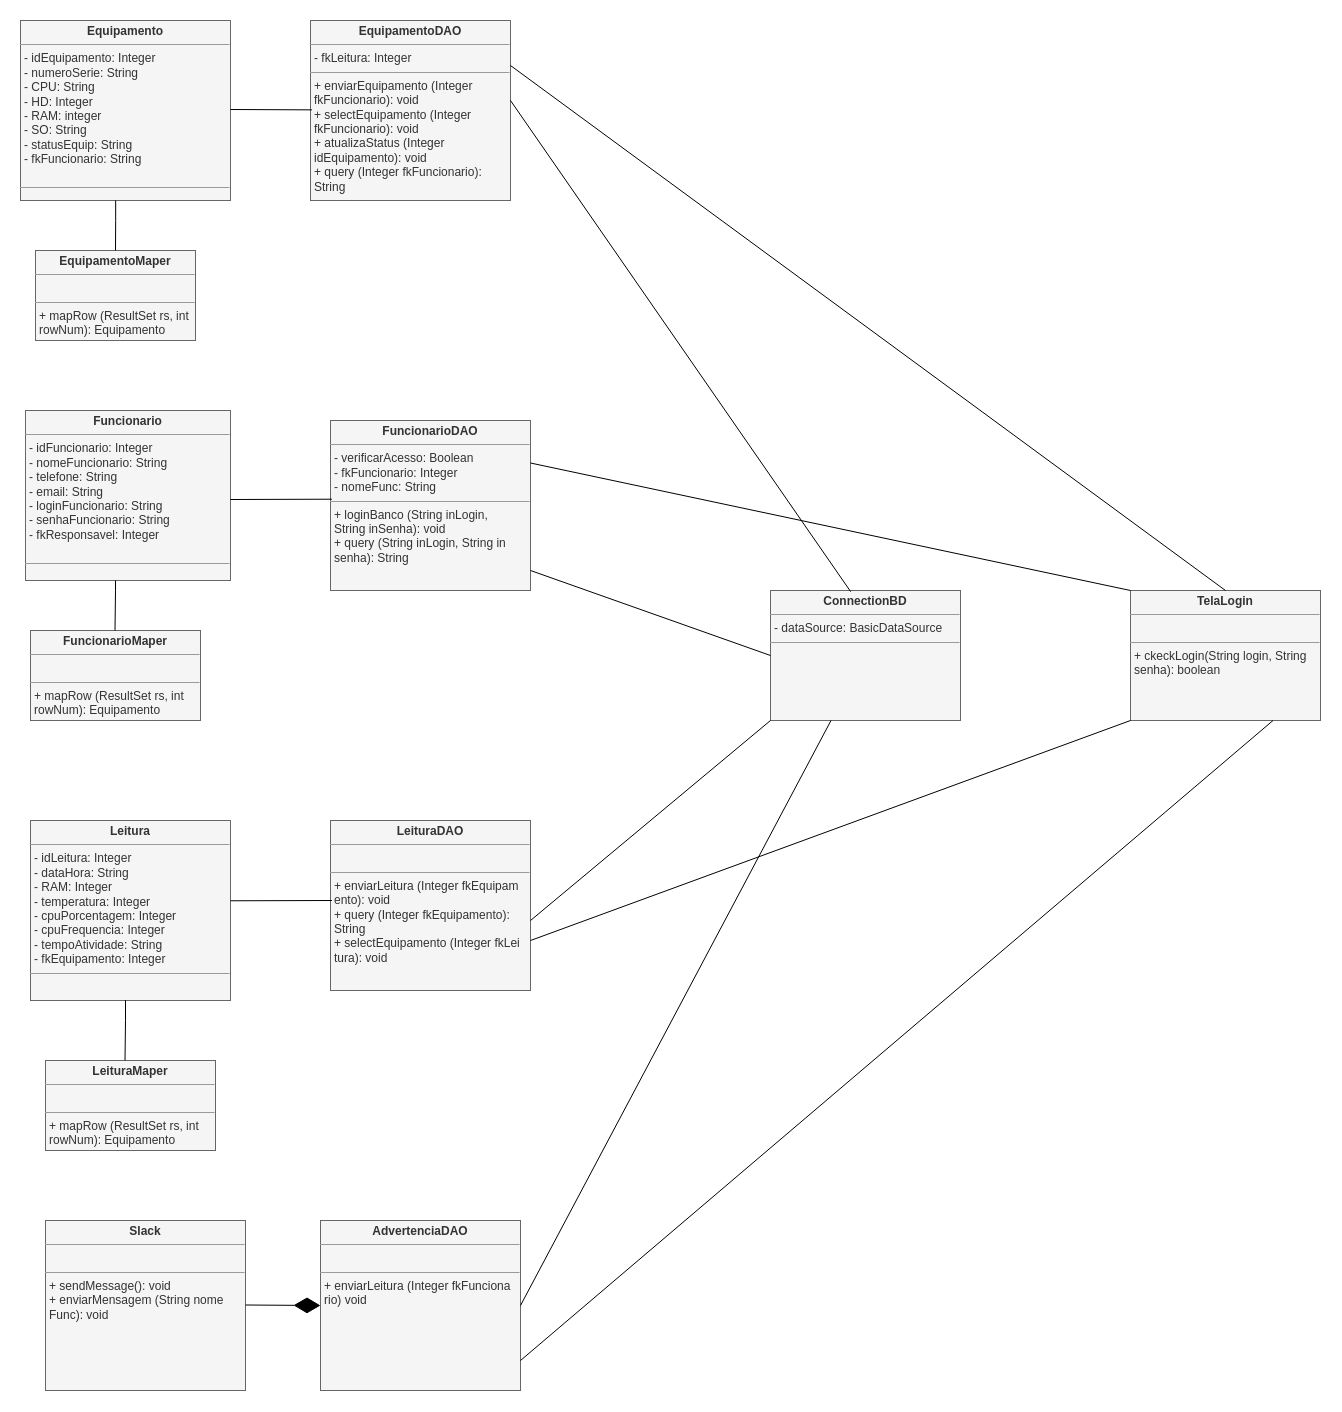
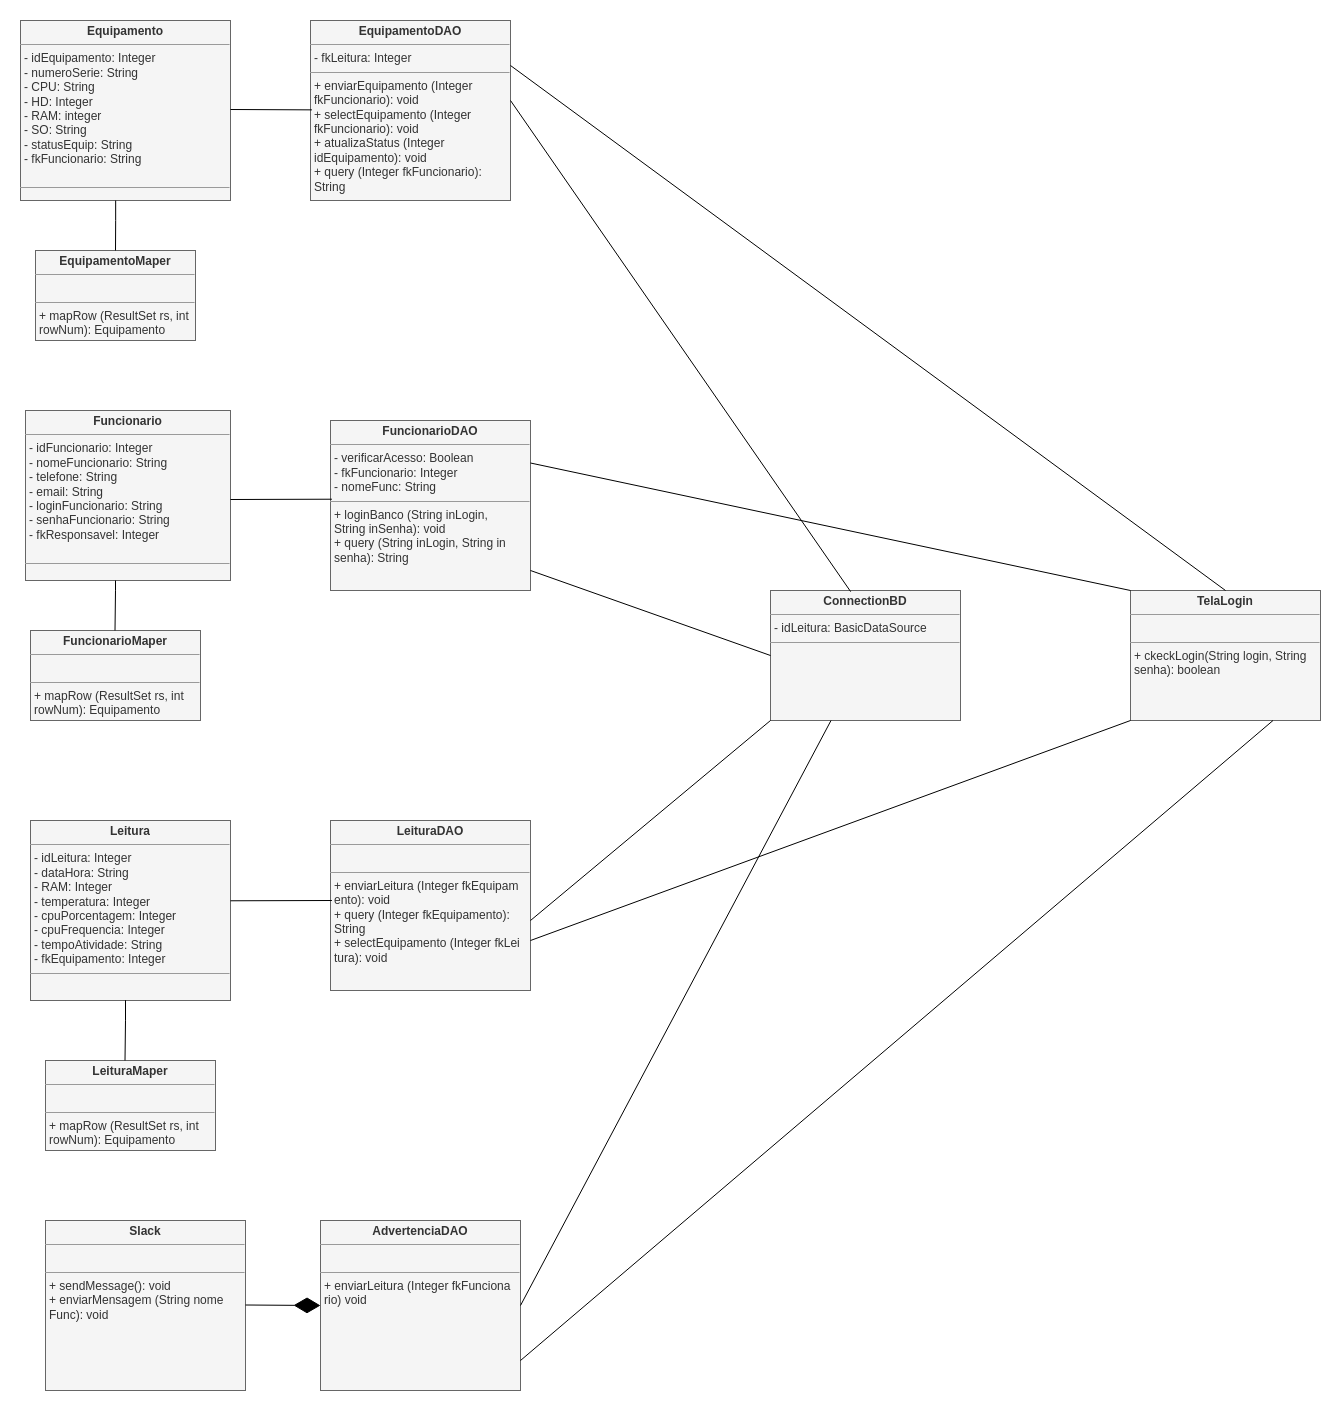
node "ConnectionBD - dataSource: BasicDataSource": label "ConnectionBD - dataSource: BasicDataSource" -> "ConnectionBD - idLeitura: BasicDataSource"
